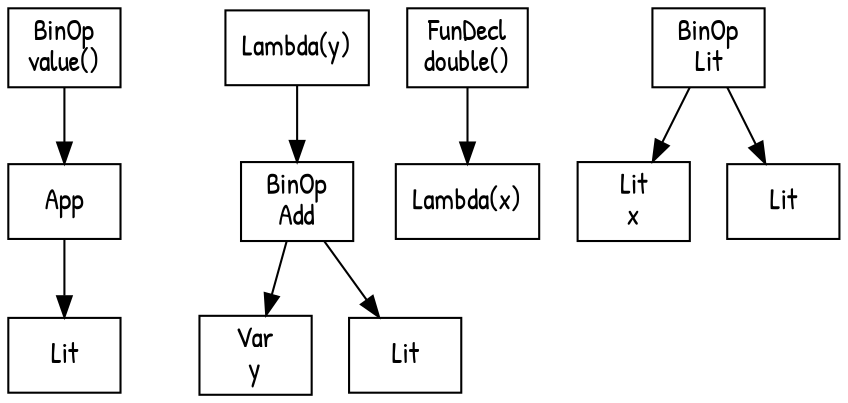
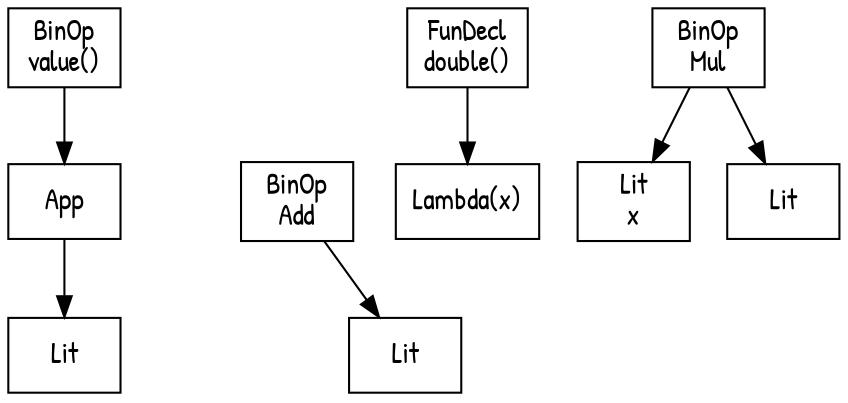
node "Lambda(y)": removed
node "BinOp Lit": label "BinOp Lit" -> "BinOp Mul"
node "Var y": removed
